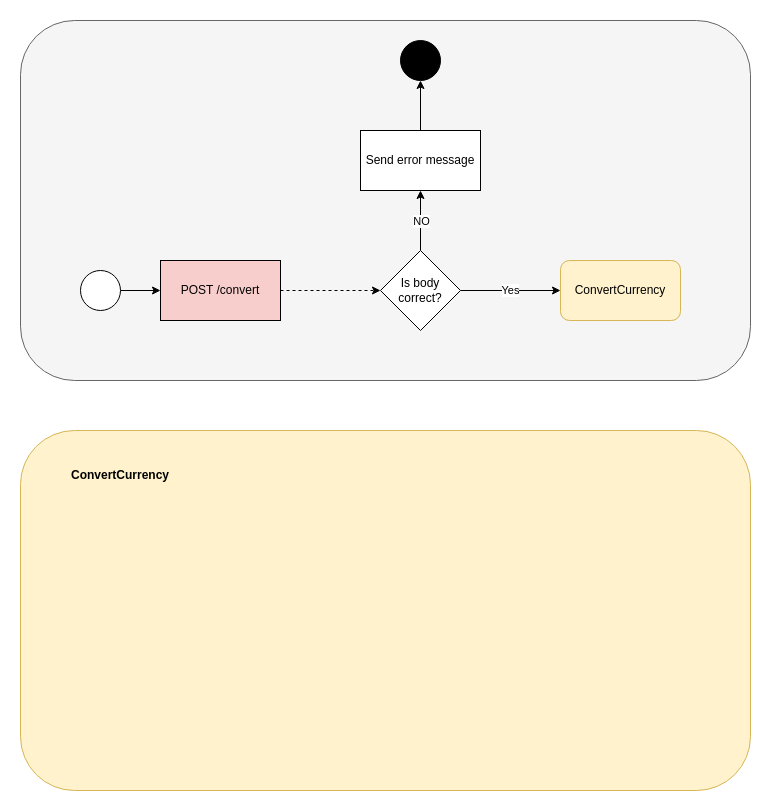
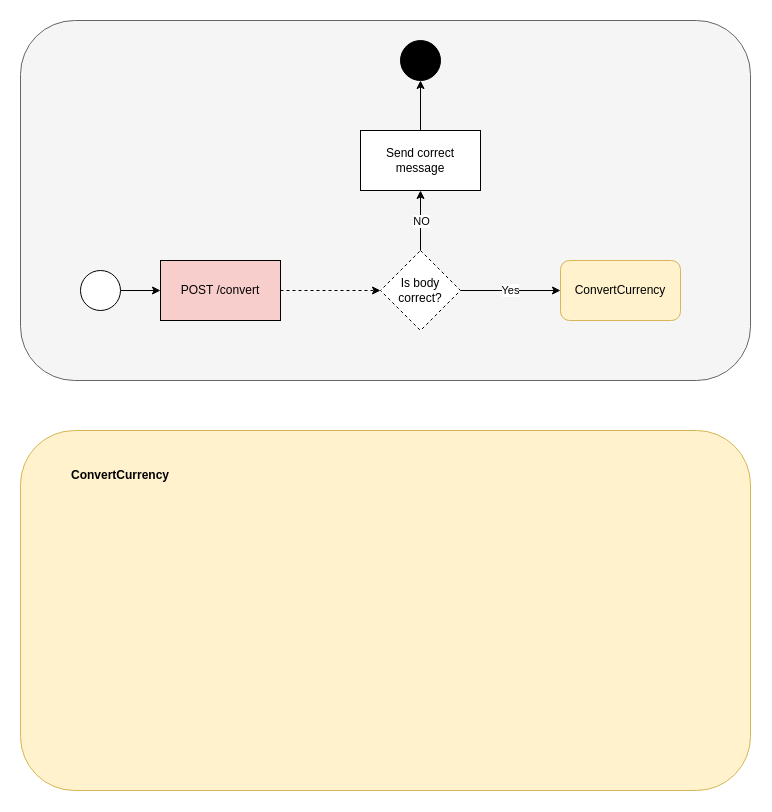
node "Send error message": label "Send error message" -> "Send correct message"
node "Is body correct?": style solid -> dashed
